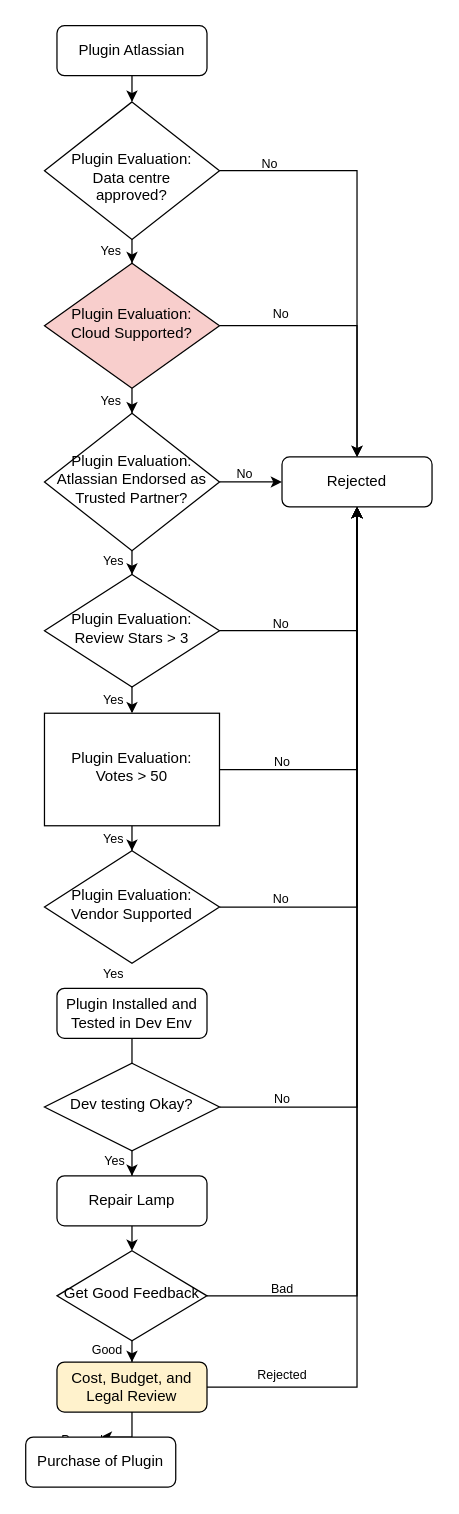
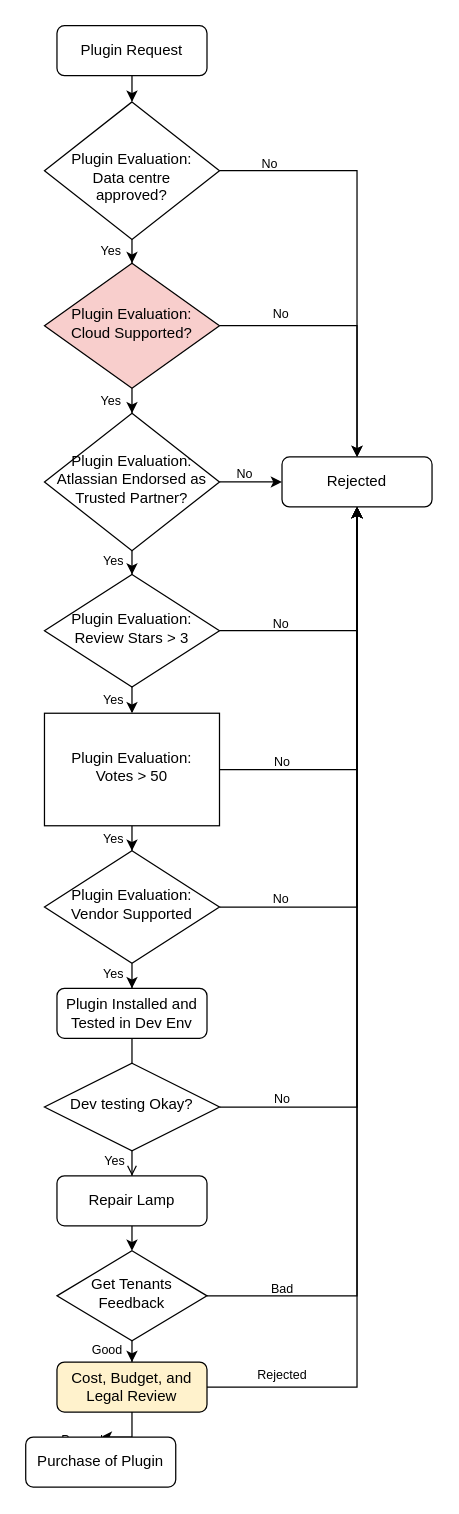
node "Plugin Atlassian": label "Plugin Atlassian" -> "Plugin Request"
edge "Plugin Evaluation: Vendor Supported" -> "Plugin Installed and Tested in Dev Env": added
edge "Dev testing Okay?" -> "Repair Lamp": arrowhead classic -> open
node "Get Good Feedback": label "Get Good Feedback" -> "Get Tenants Feedback"
